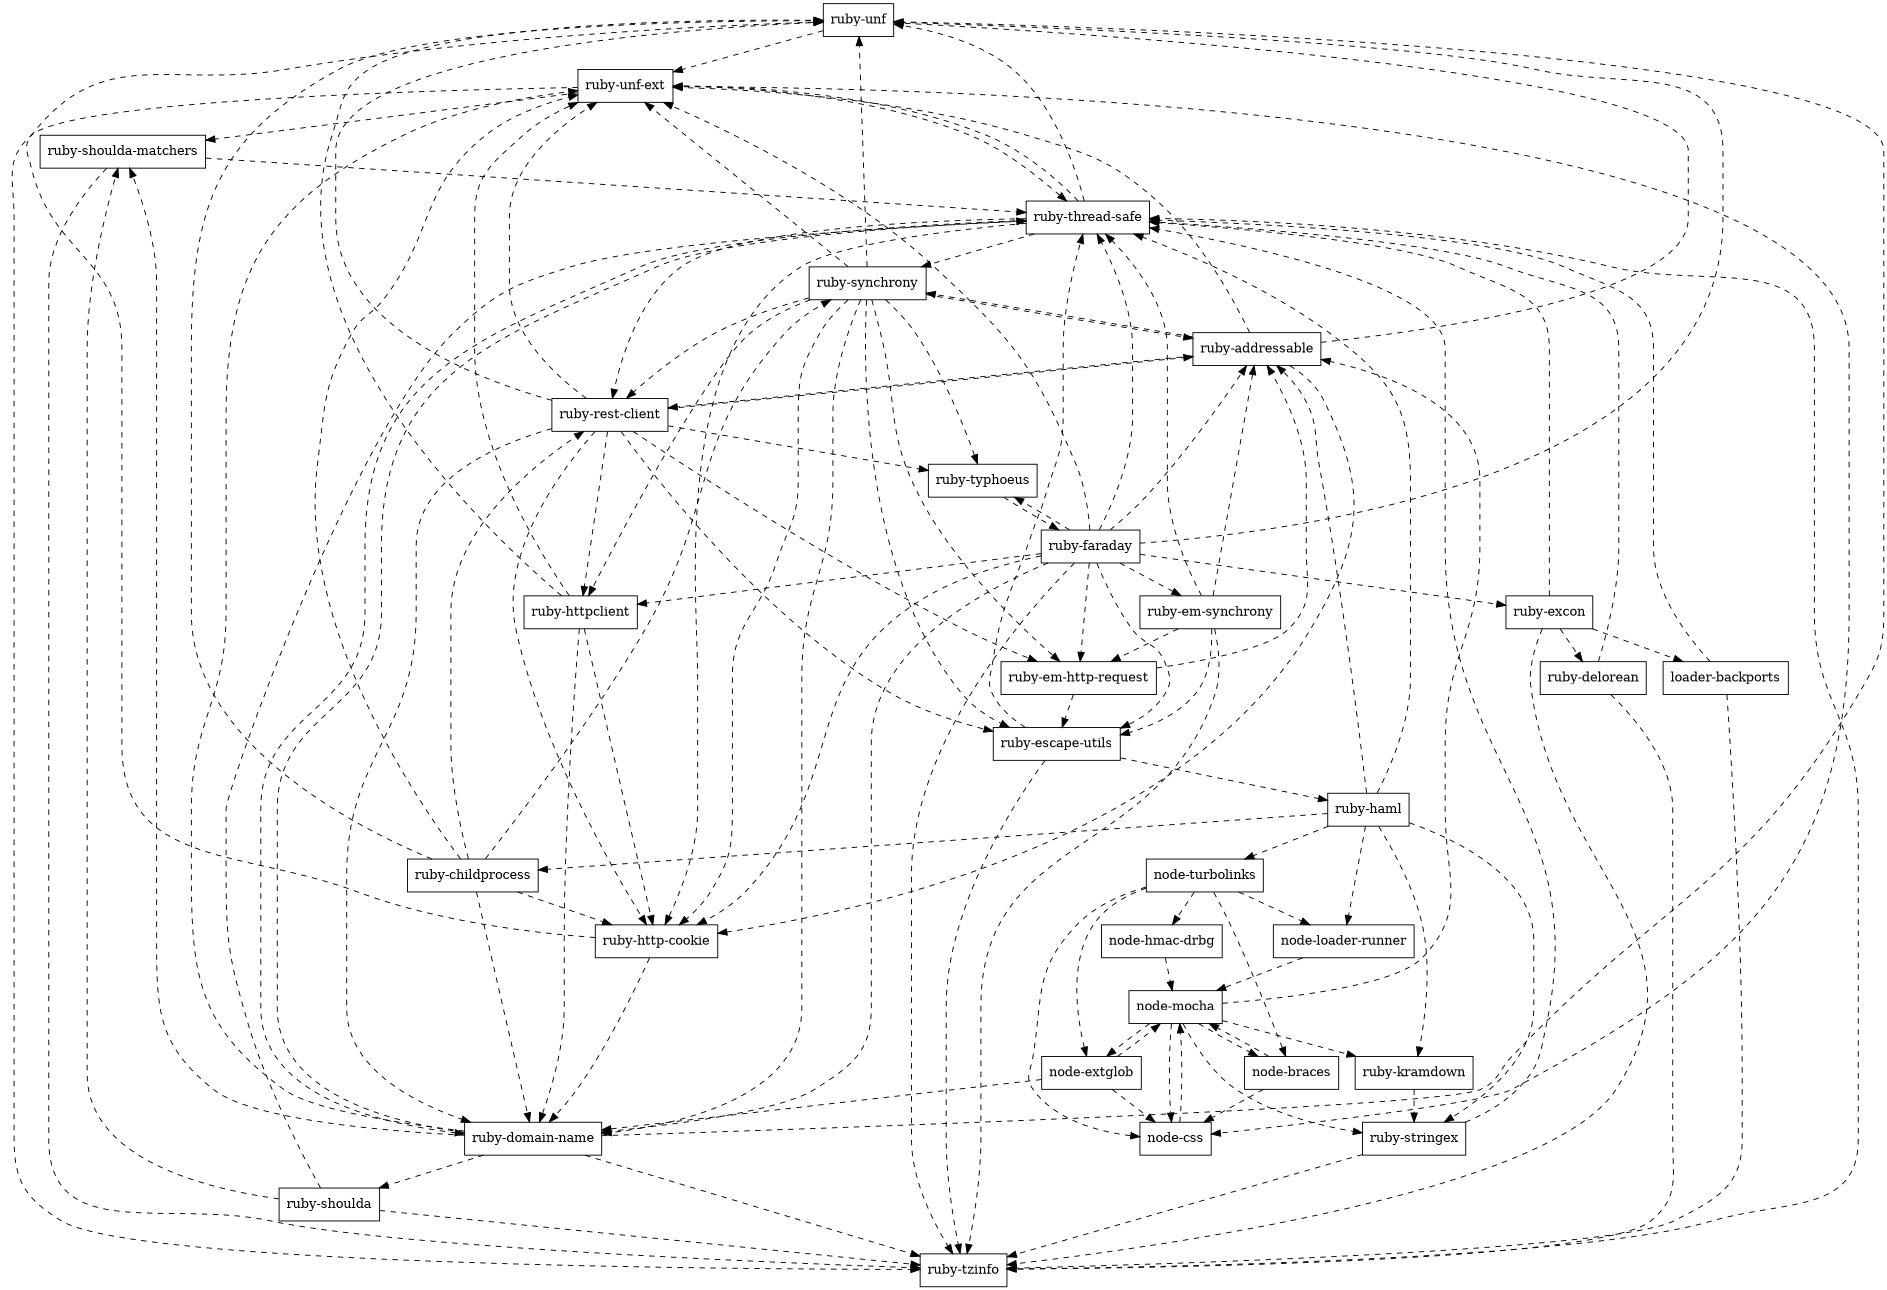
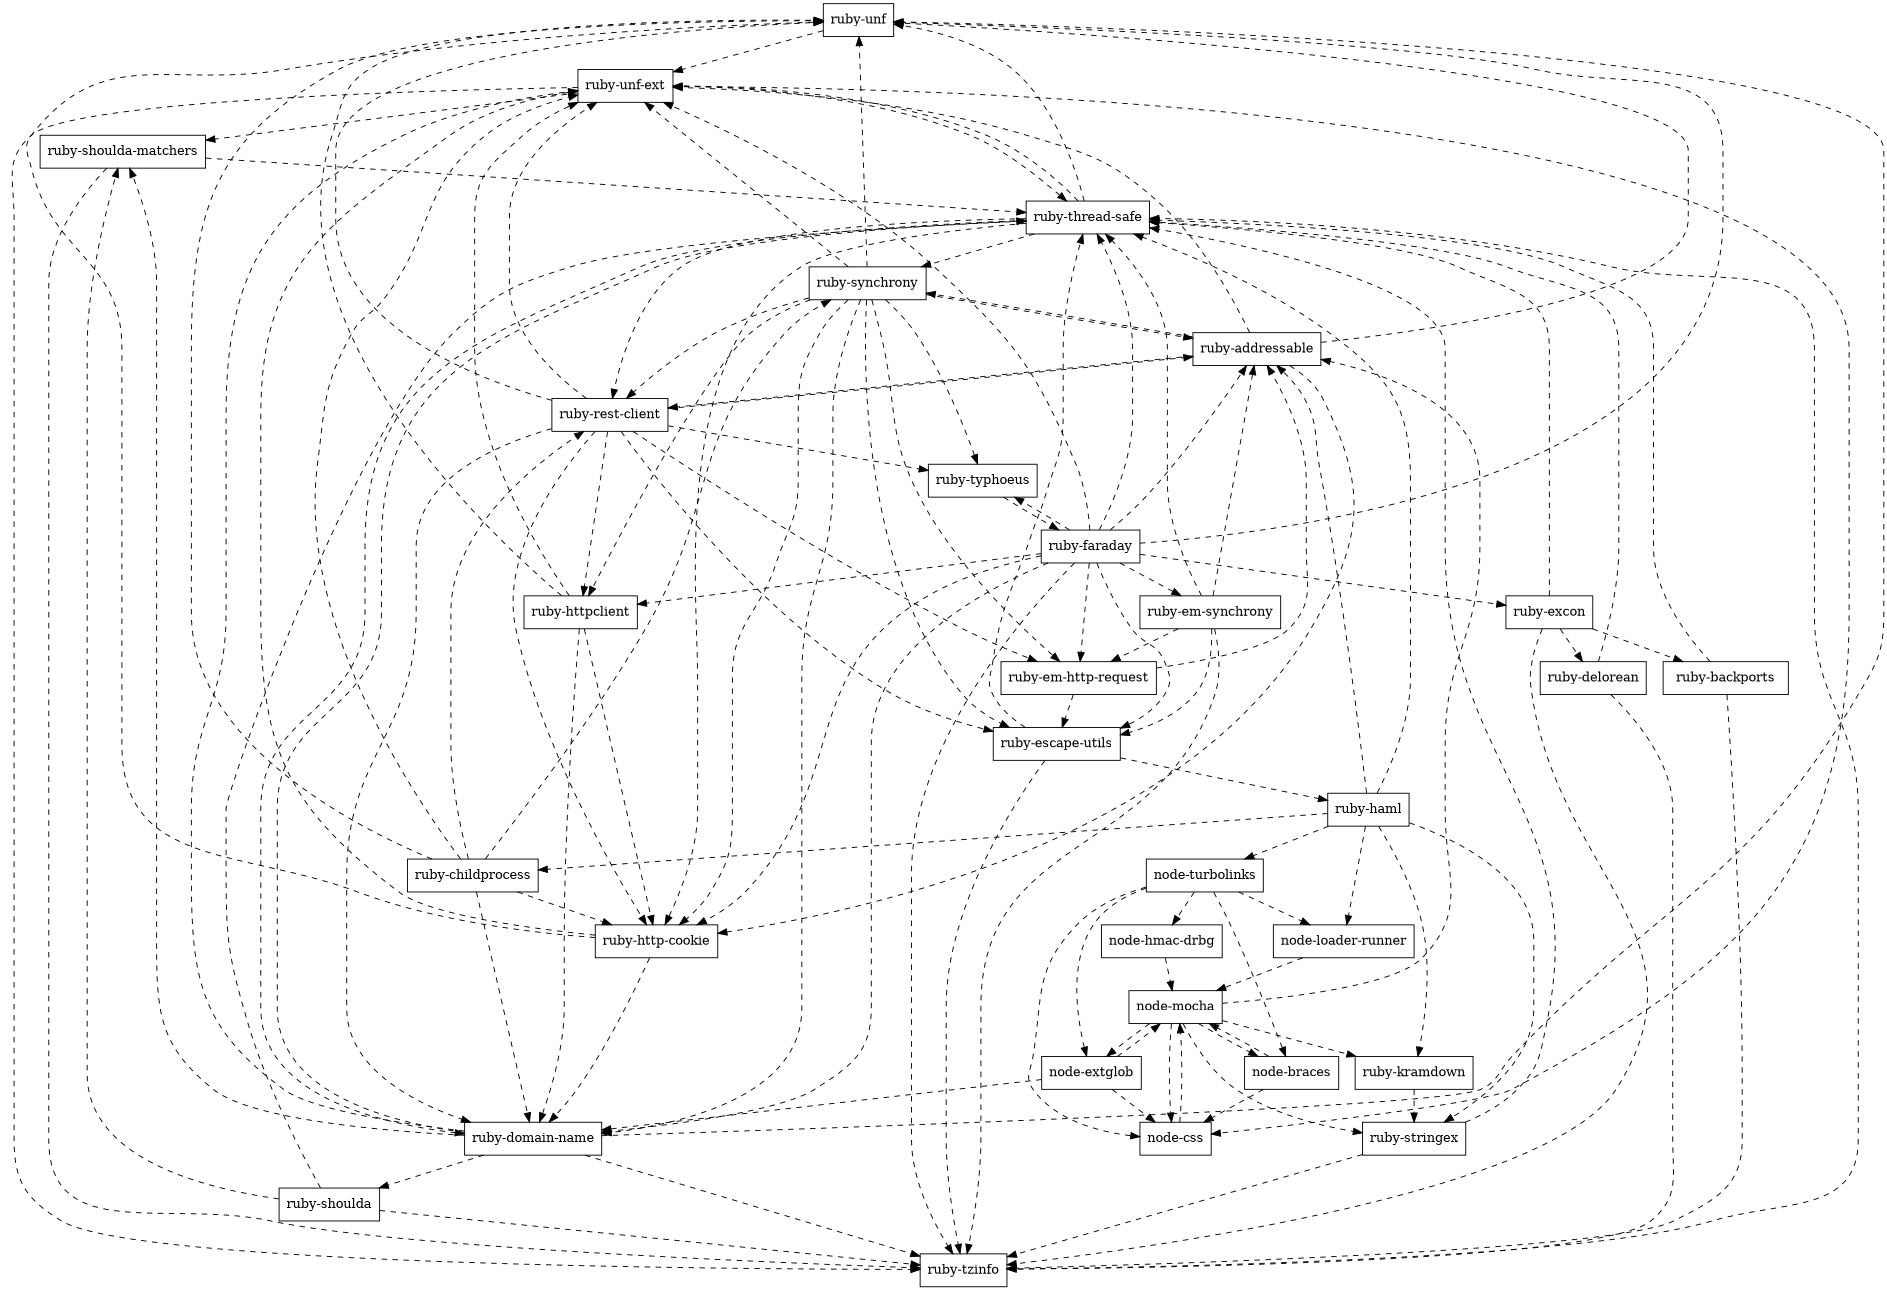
edge "ruby-http-cookie" -> "ruby-unf-ext": added
node "loader-backports": label "loader-backports" -> "ruby-backports"
